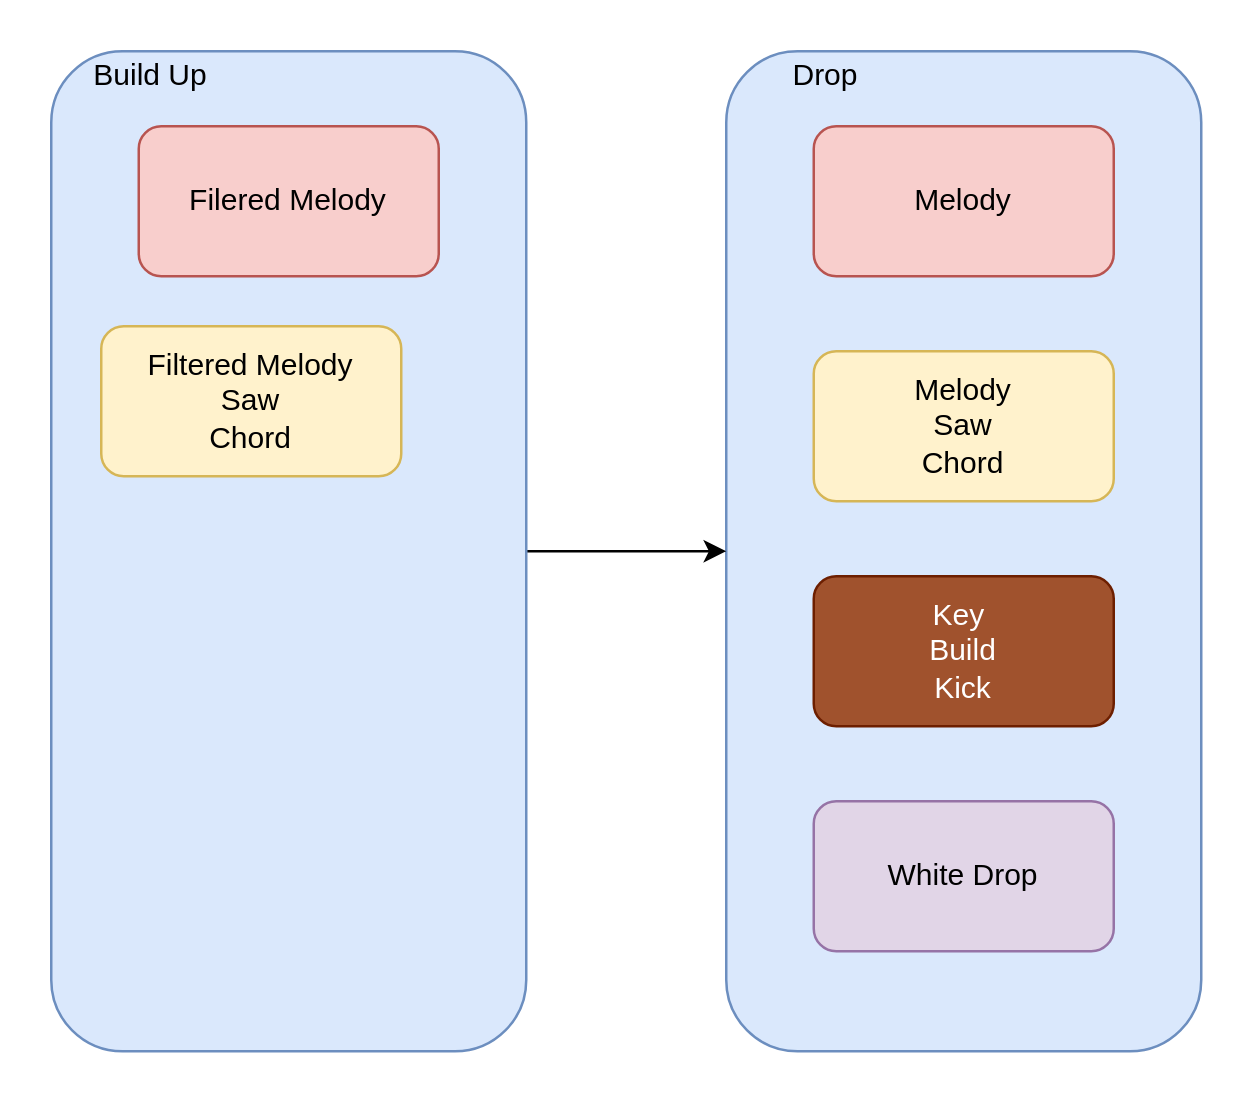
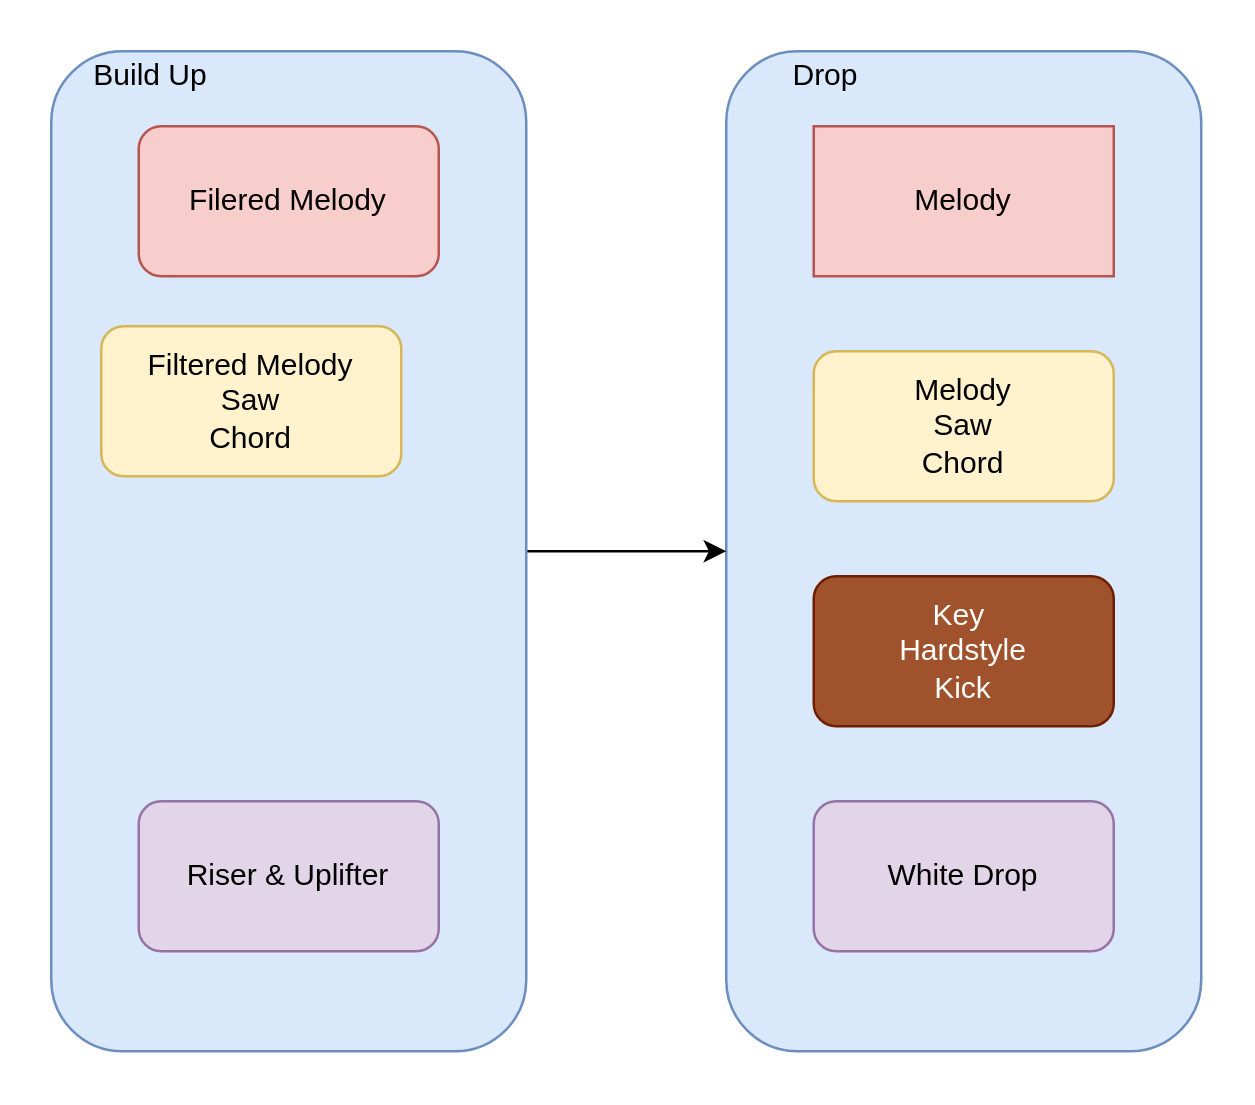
node "Melody": shape rounded rectangle -> rectangle
node "Key Build Kick": label "Key Build Kick" -> "Key Hardstyle Kick"
node "Riser & Uplifter": added
